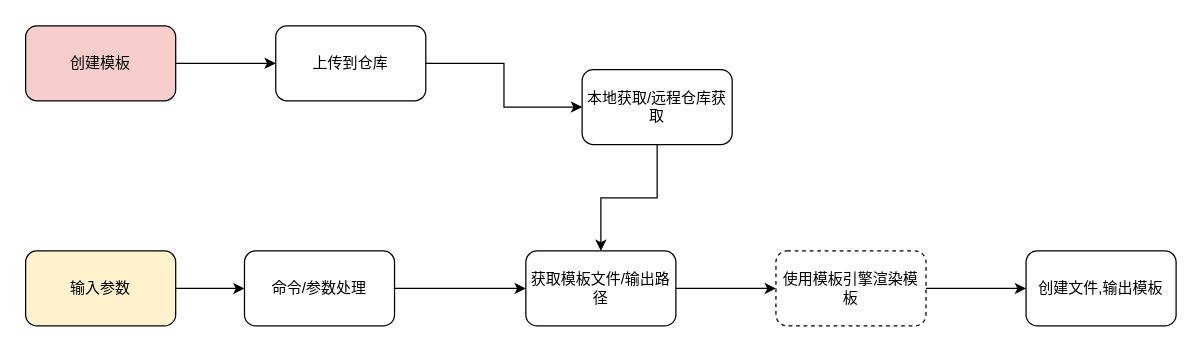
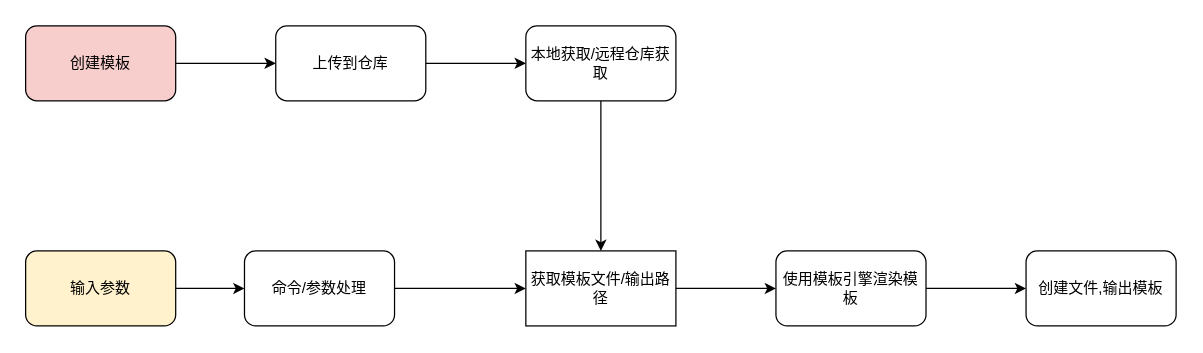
node "本地获取/远程仓库获取": moved (657, 107) -> (601, 63)
node "获取模板文件/输出路径": shape rounded rectangle -> rectangle
node "使用模板引擎渲染模板": style dashed -> solid
